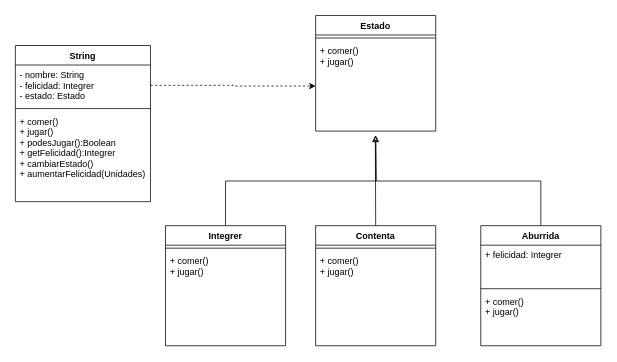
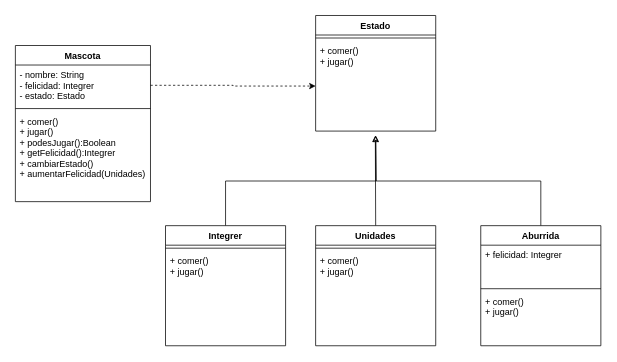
node "String": label "String" -> "Mascota"
node "Contenta": label "Contenta" -> "Unidades"
